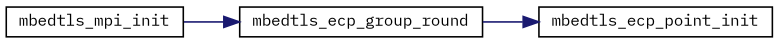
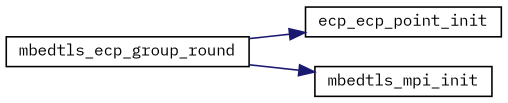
edge "mbedtls_mpi_init" -> "mbedtls_ecp_group_round": reversed
node "mbedtls_ecp_point_init": label "mbedtls_ecp_point_init" -> "ecp_ecp_point_init"
